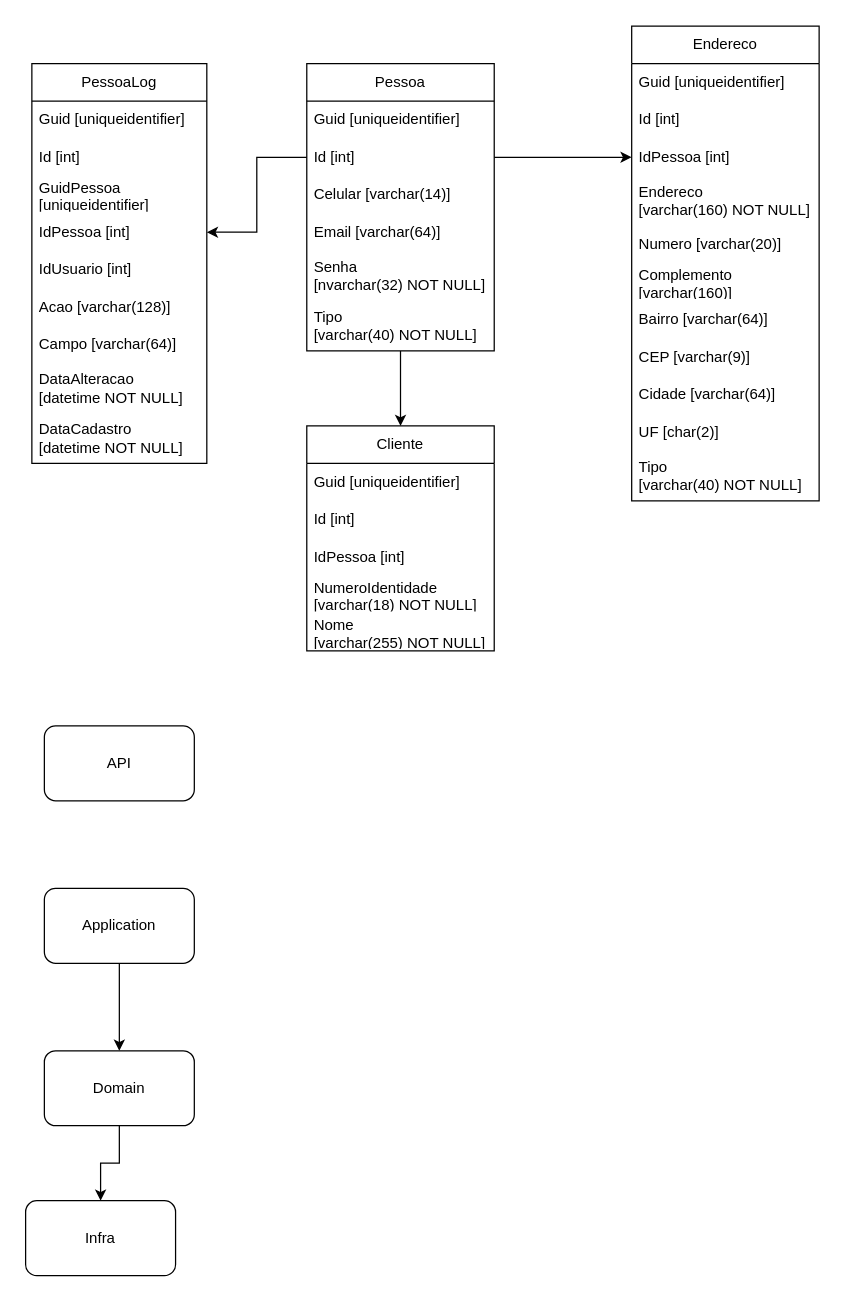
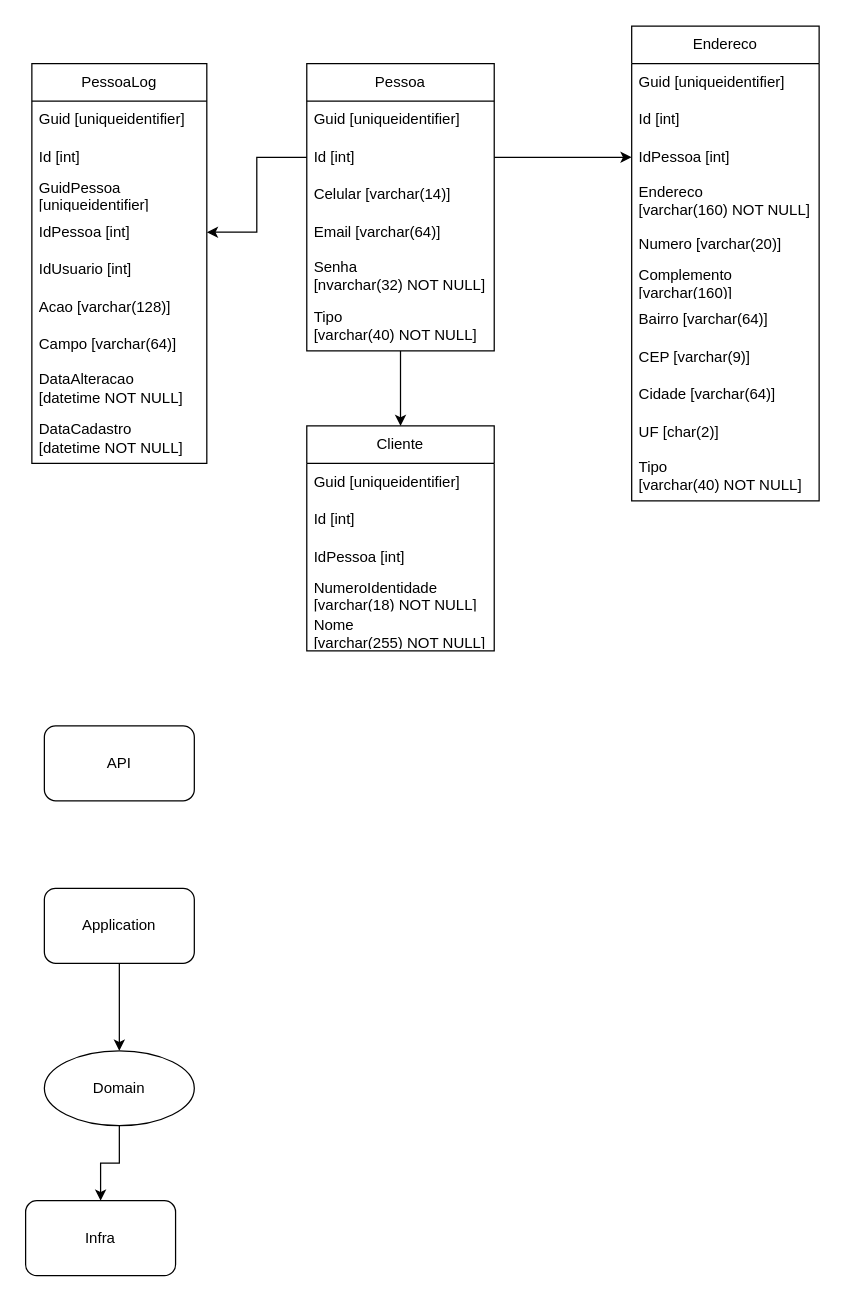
node "Domain": shape rounded rectangle -> ellipse
